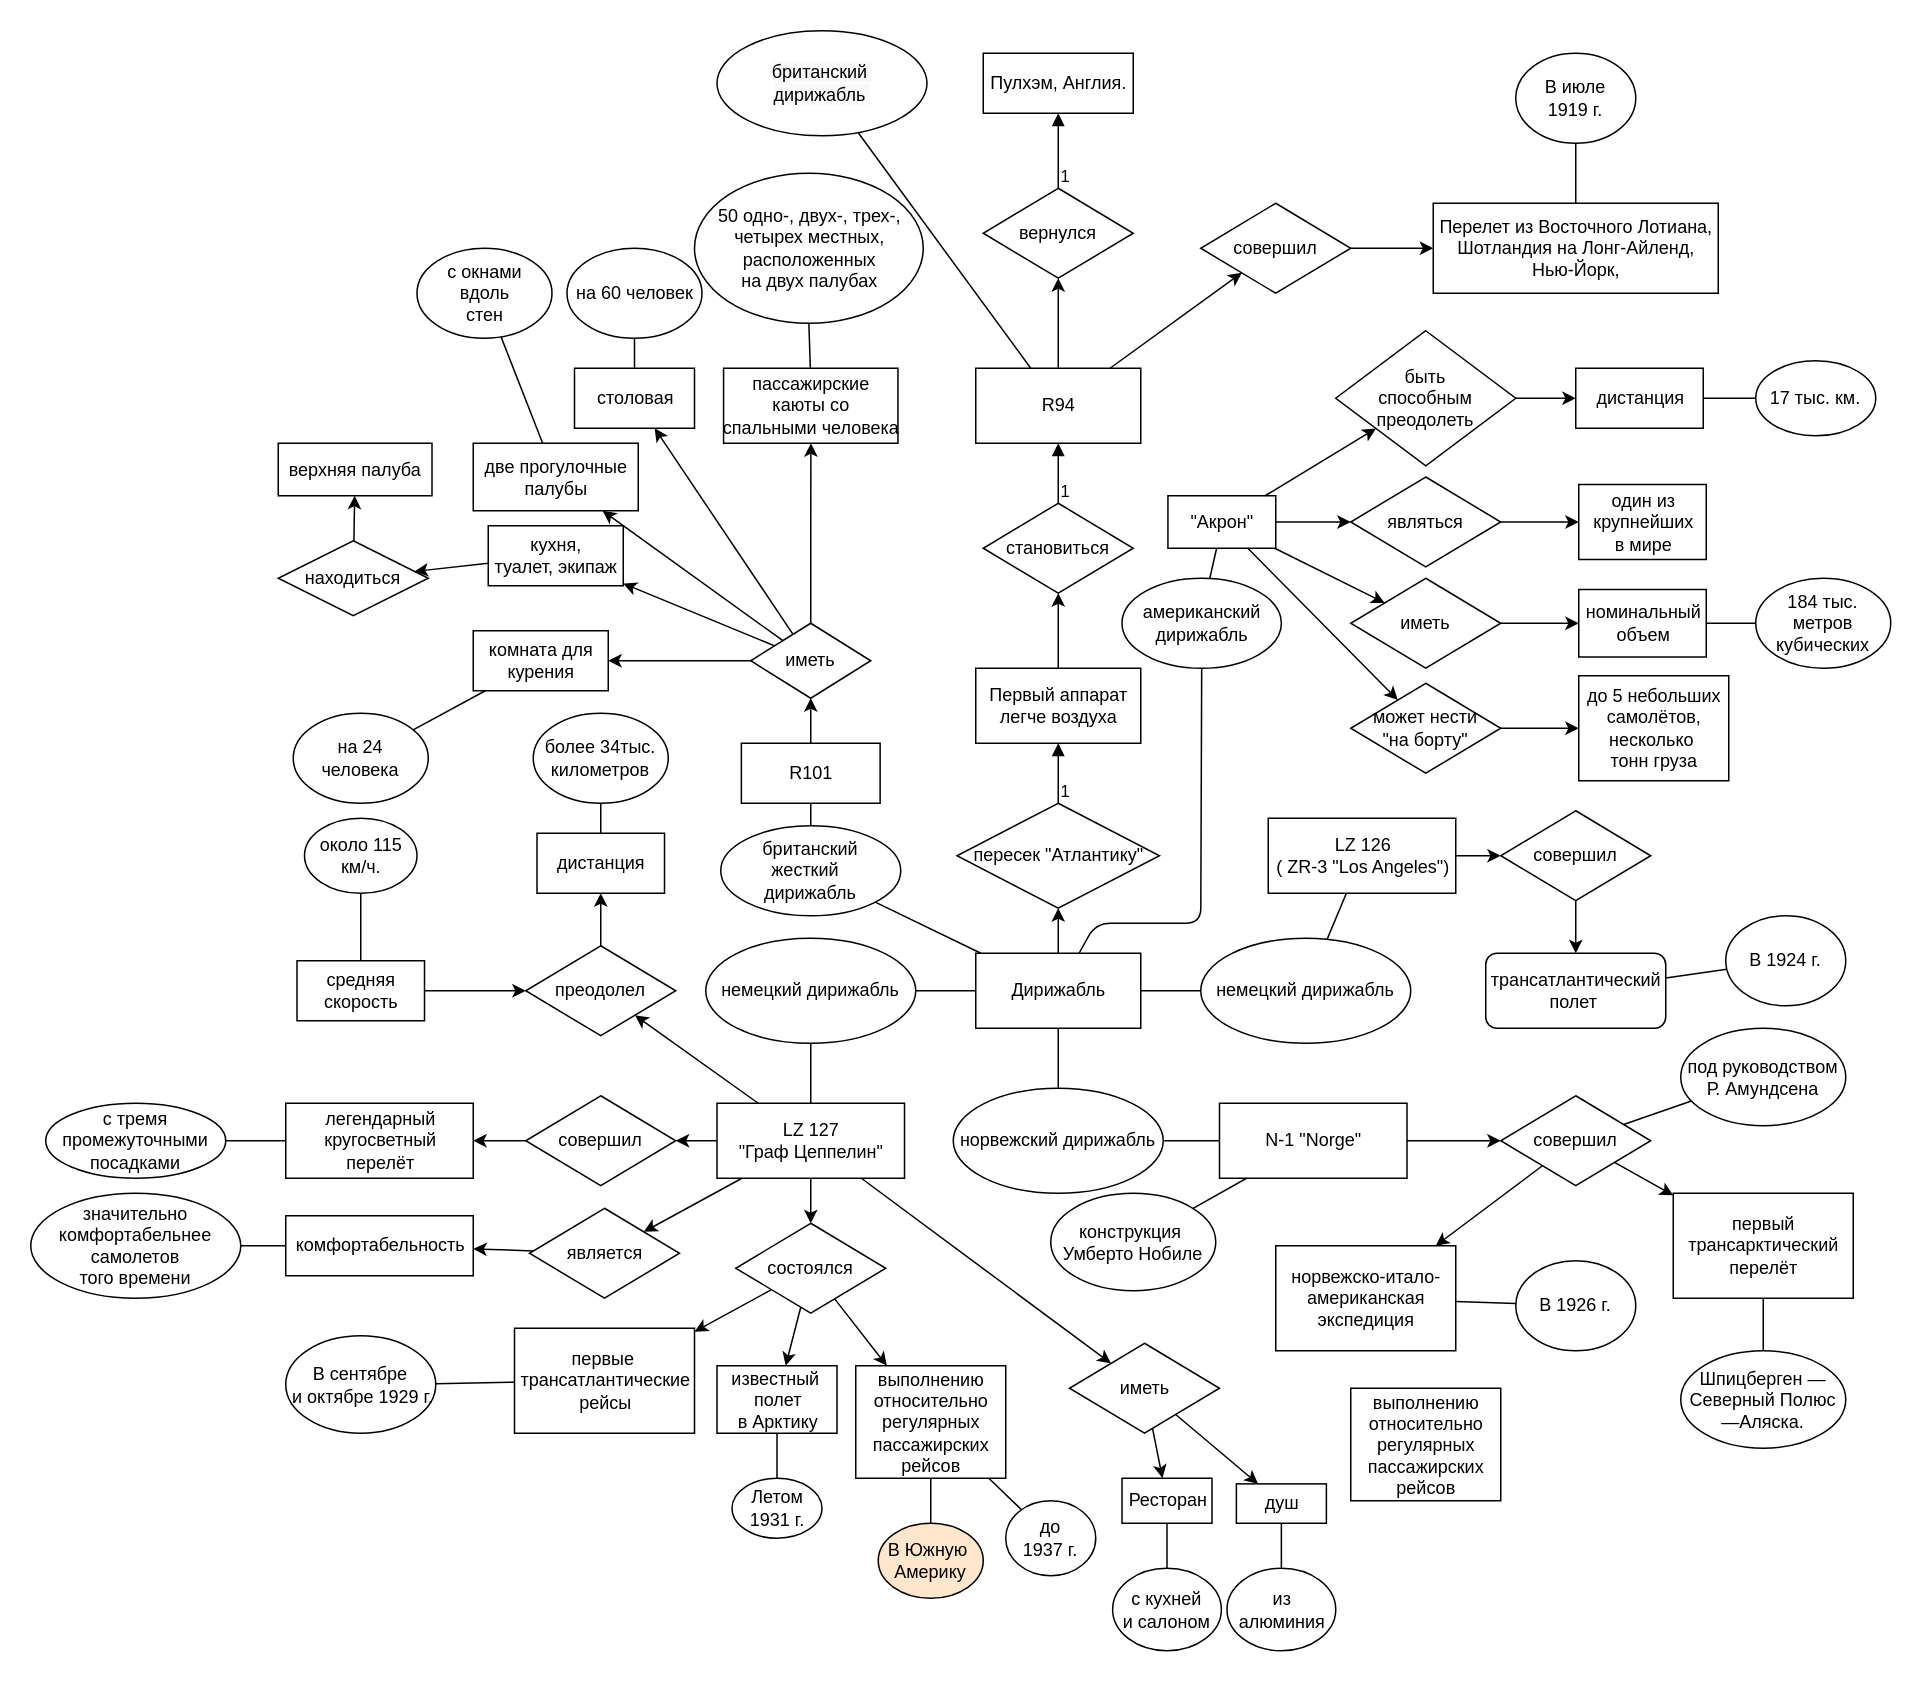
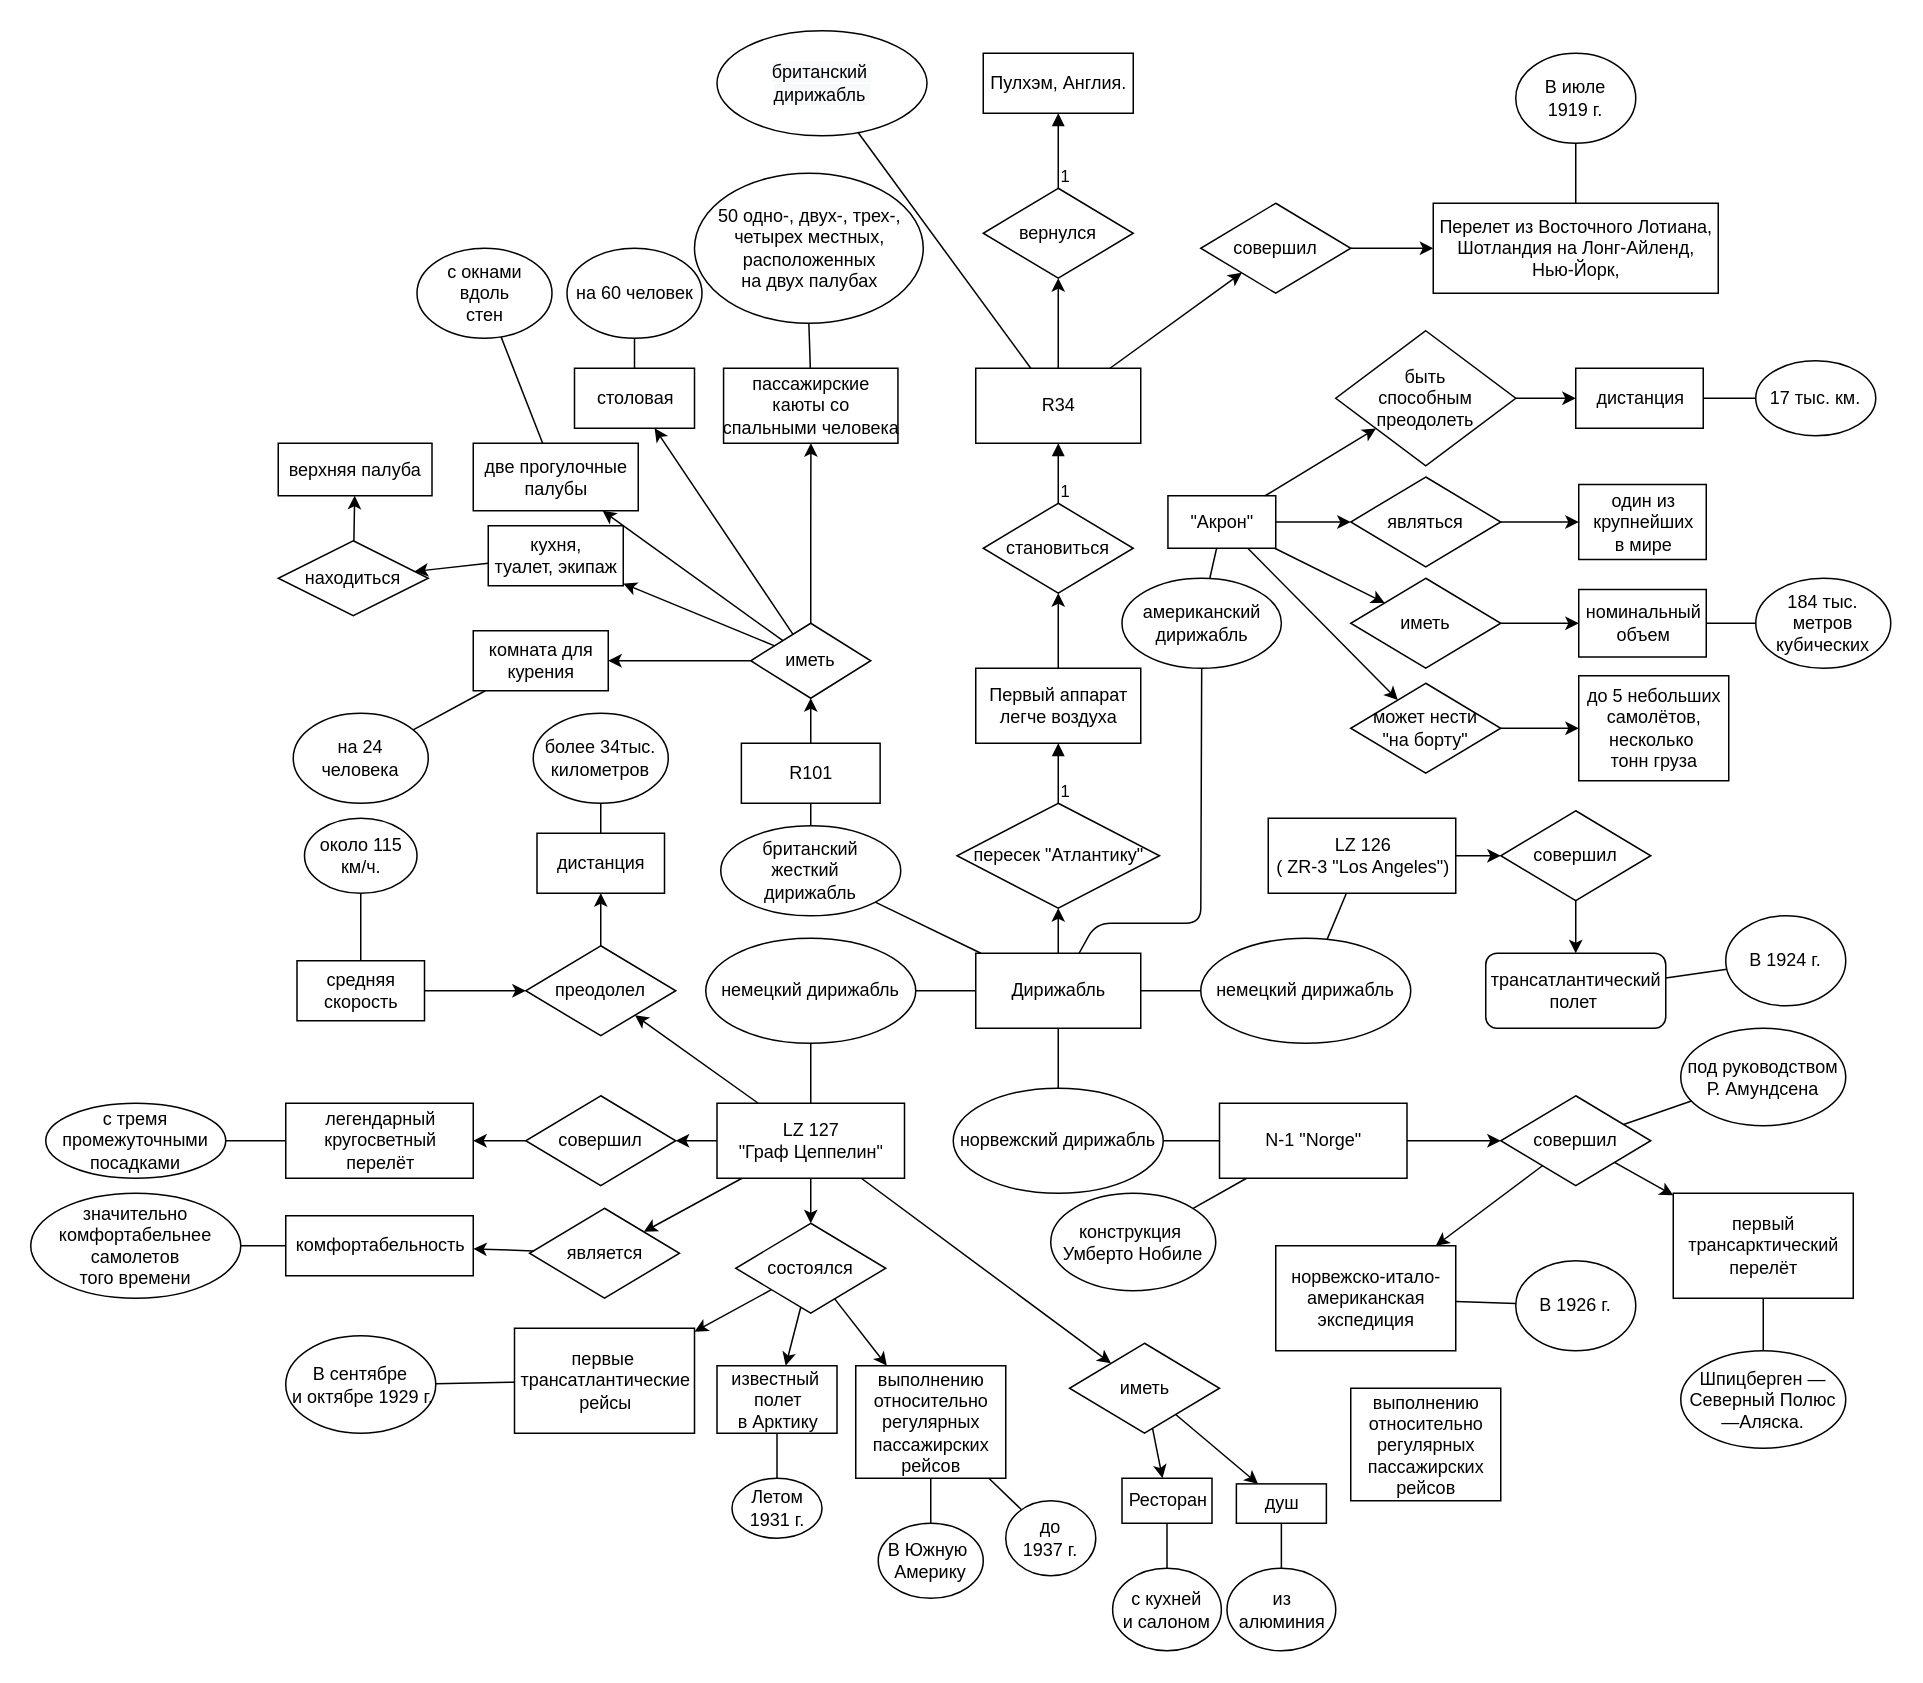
node "R94": label "R94" -> "R34"
node "В Южную Америку": fillcolor #ffe6cc -> #ffffff
